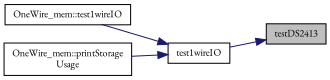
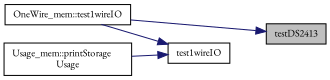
edge "test1wireIO" -> "testDS2413": now "OneWire_mem::test1wireIO" -> "testDS2413"
node "OneWire_mem::printStorage Usage": label "OneWire_mem::printStorage Usage" -> "Usage_mem::printStorage Usage"
